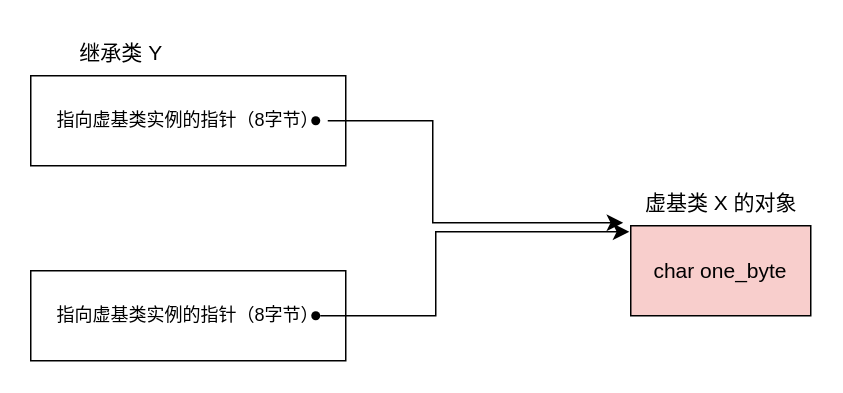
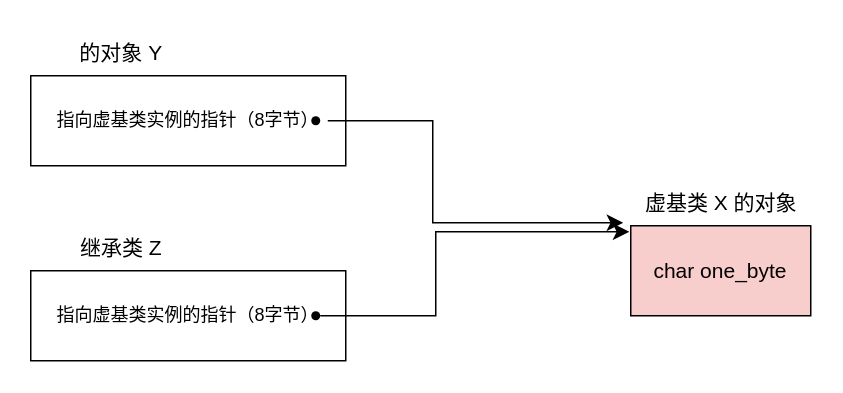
node "继承类 Y": label "继承类 Y" -> "的对象 Y"
node "继承类 Z": added
